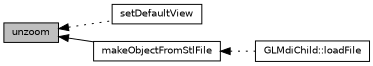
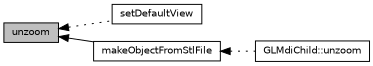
node "GLMdiChild::loadFile": label "GLMdiChild::loadFile" -> "GLMdiChild::unzoom"
